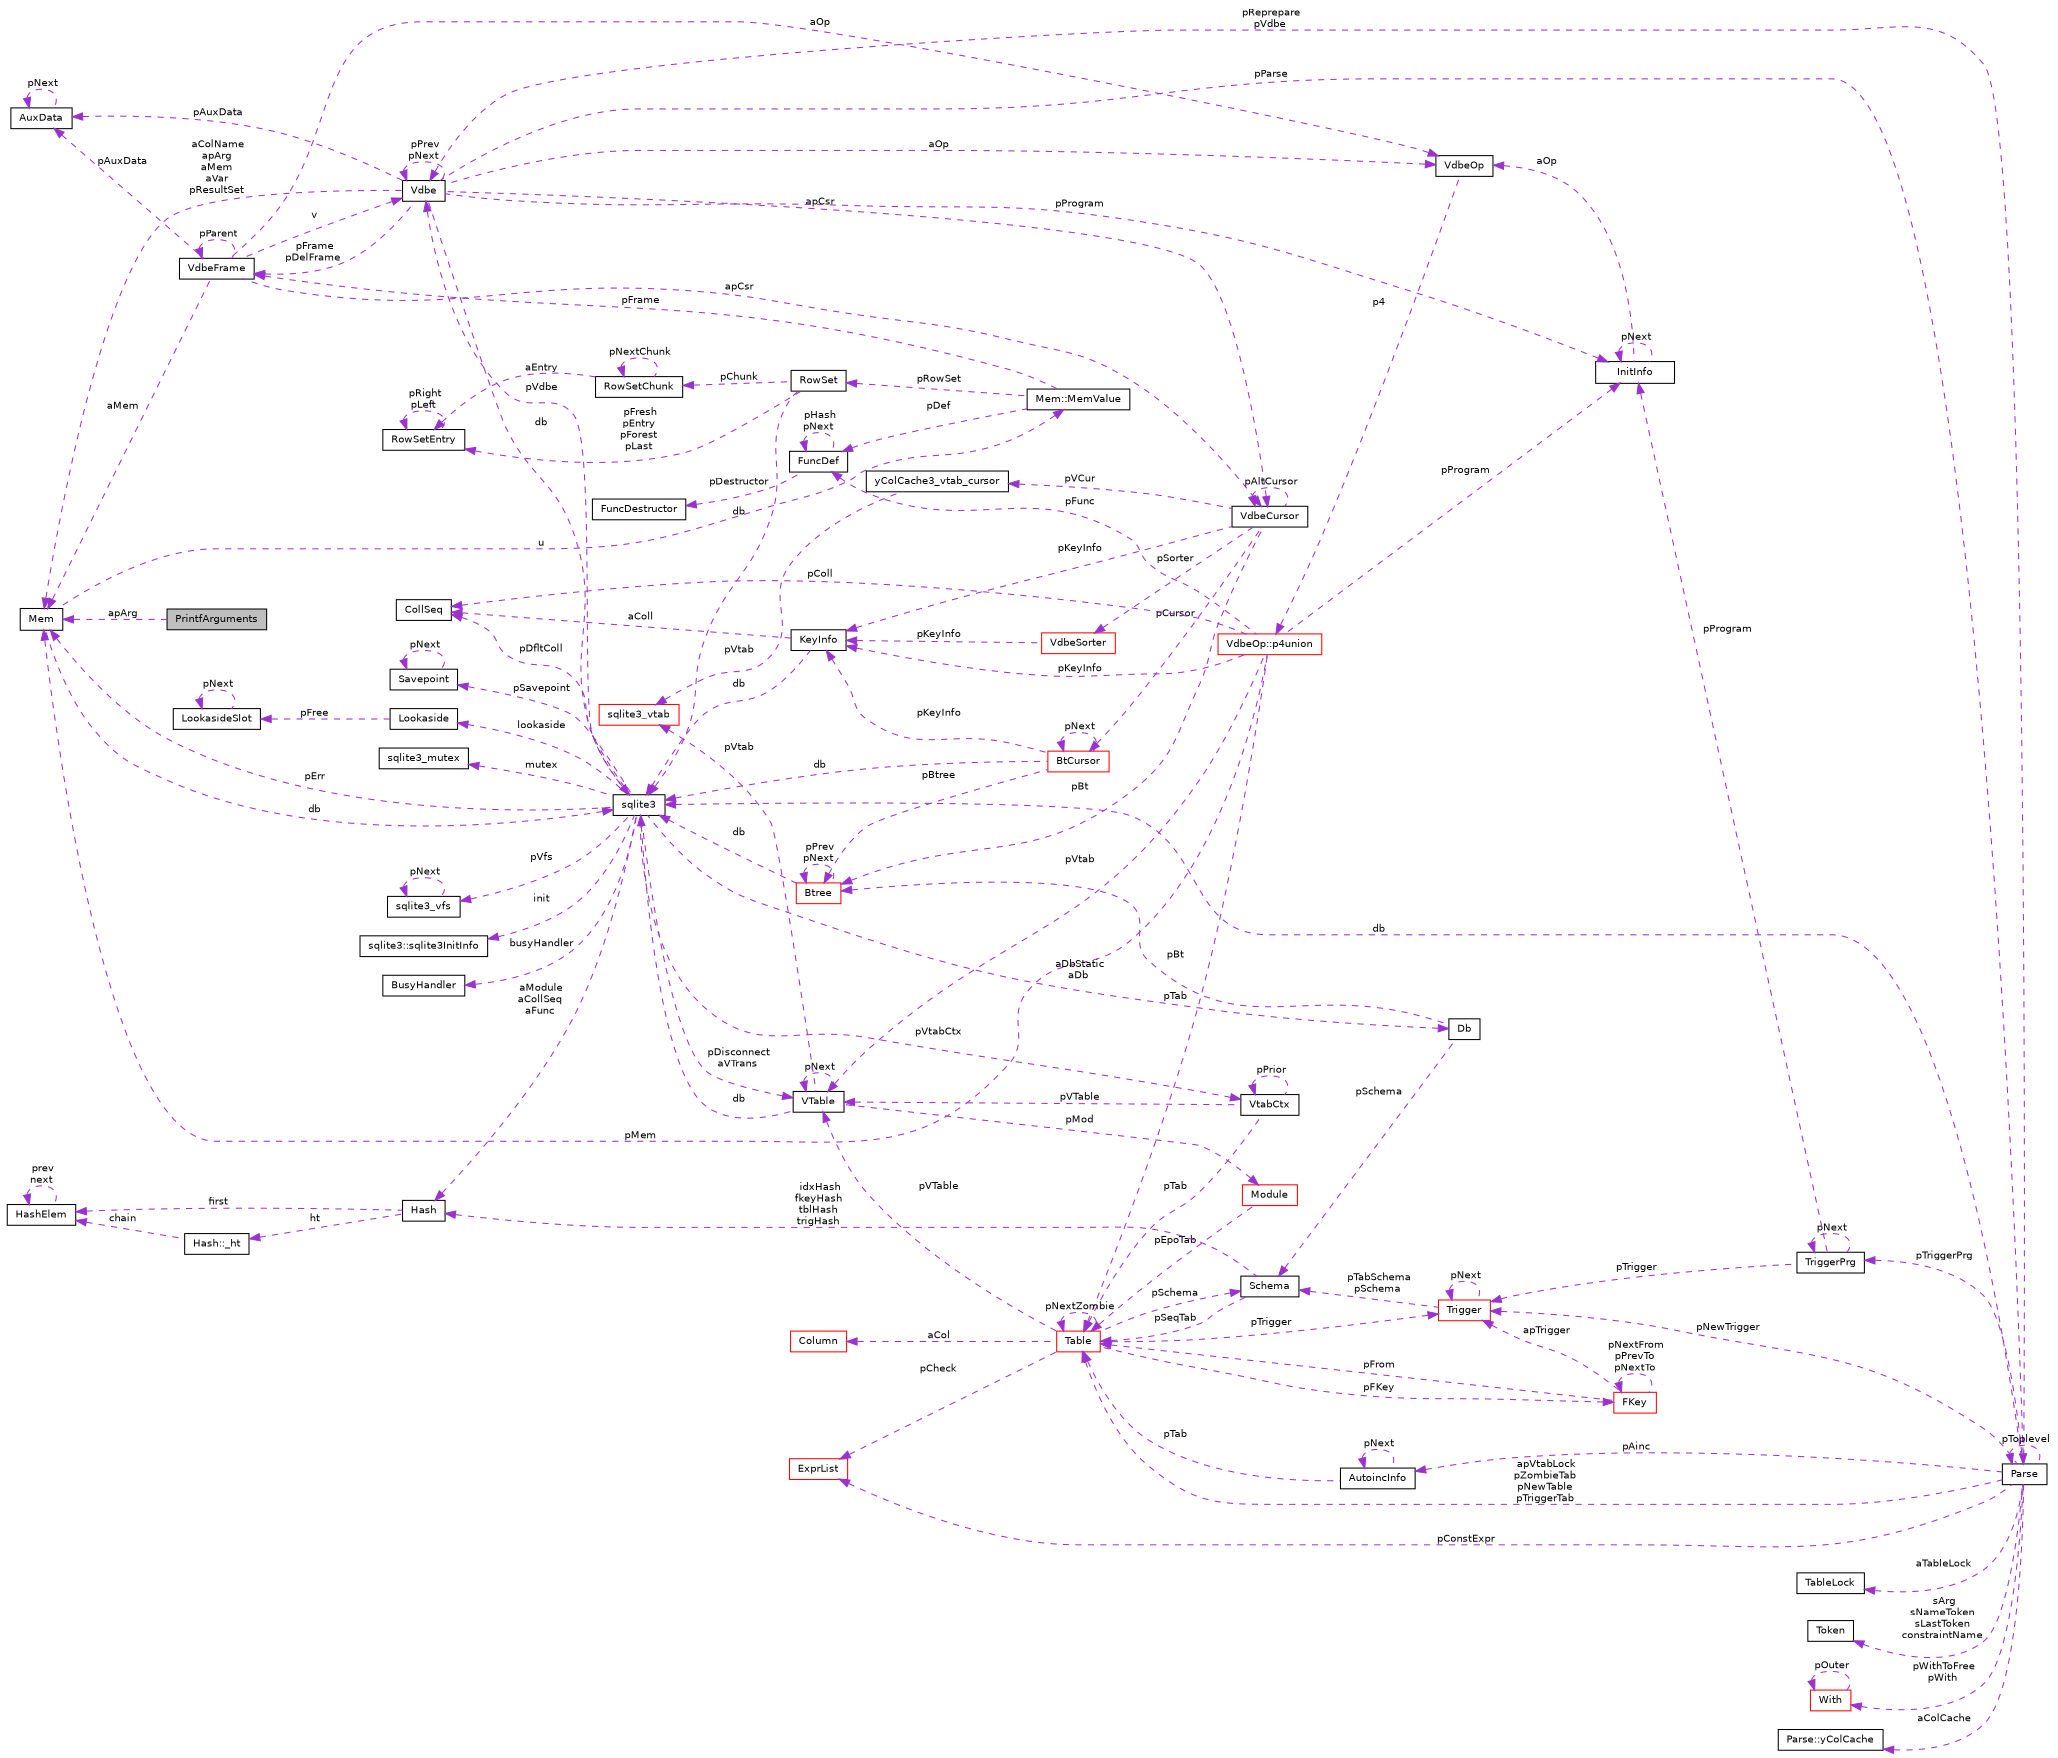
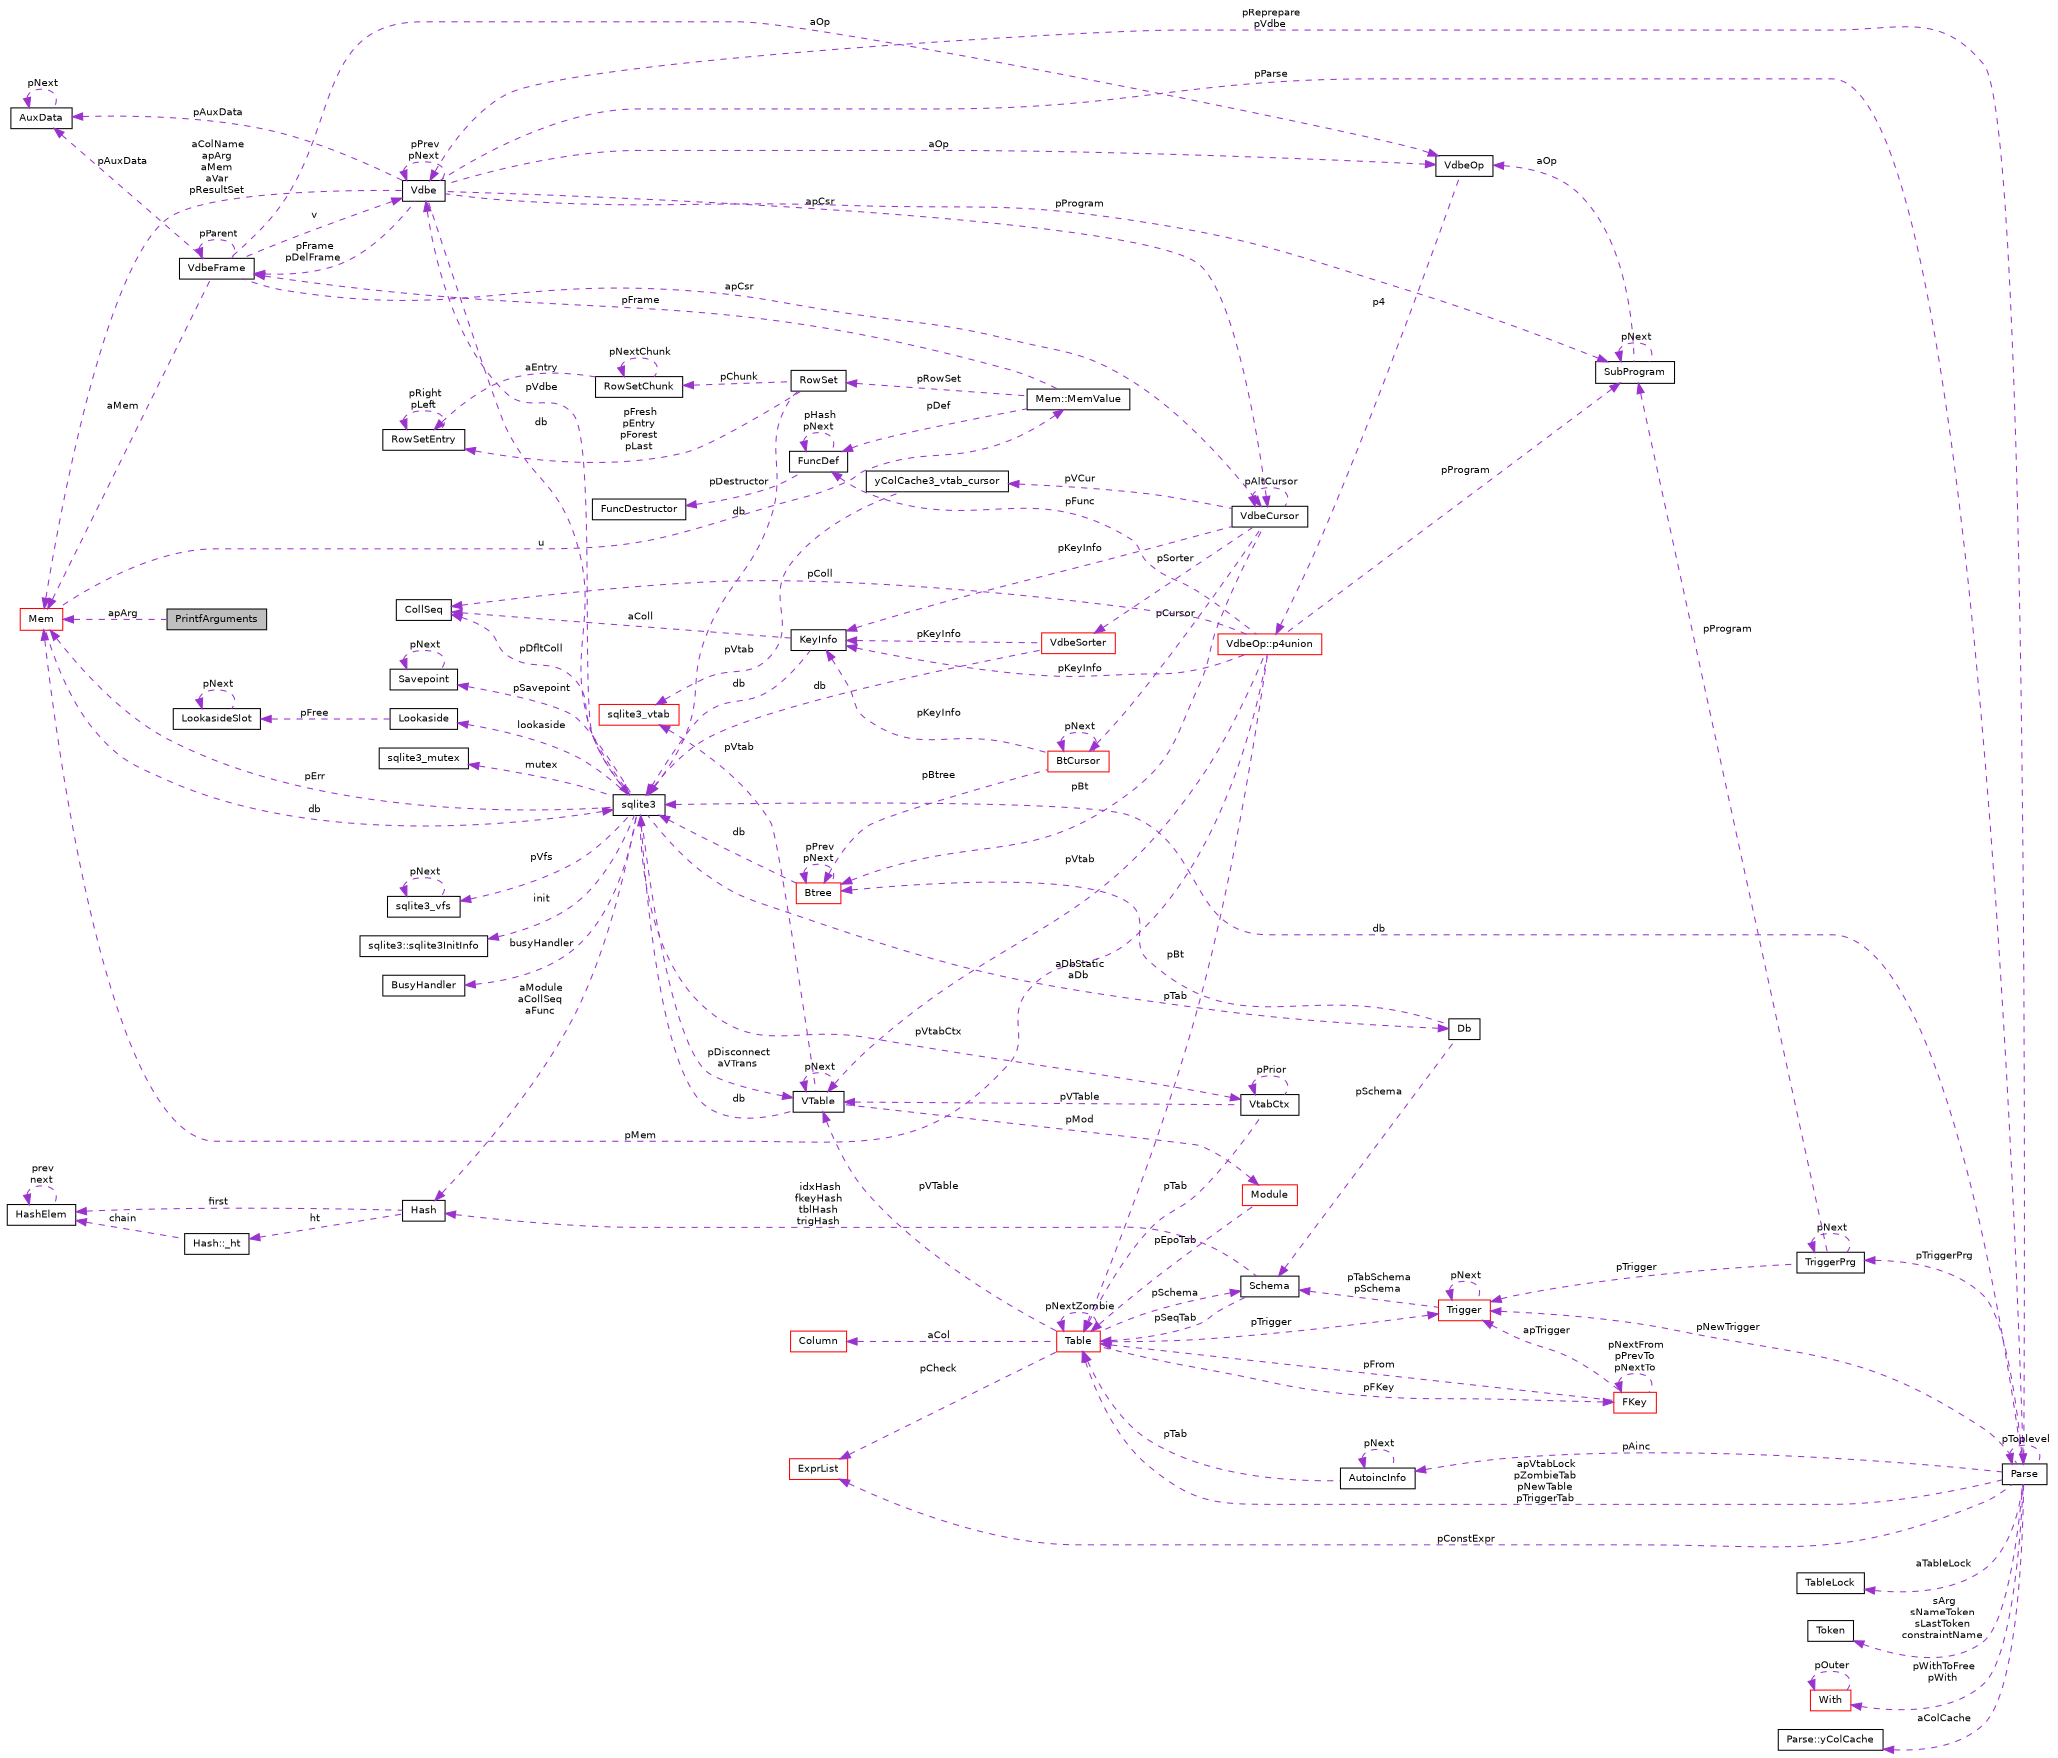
node "InitInfo": label "InitInfo" -> "SubProgram"
node "Mem": color black -> red
edge "BtCursor" -> "sqlite3": now "VdbeSorter" -> "sqlite3"
